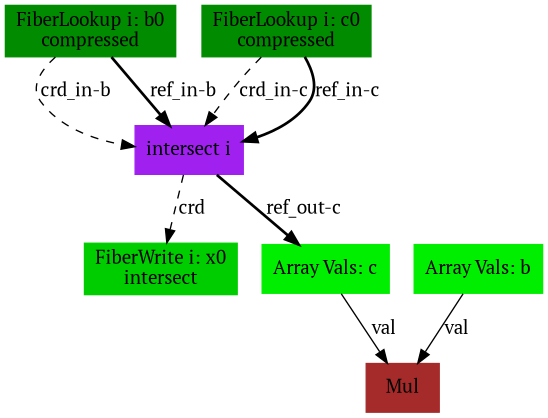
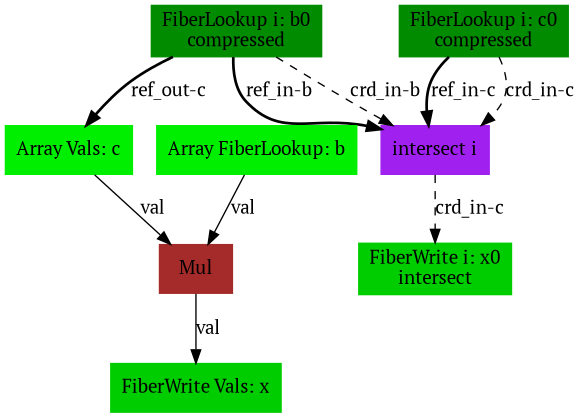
edge "intersect i" -> "Array Vals: c": now "FiberLookup i: b0 compressed" -> "Array Vals: c"
edge "intersect i" -> "FiberWrite i: x0 intersect": label "crd" -> "crd_in-c"
node "Array Vals: b": label "Array Vals: b" -> "Array FiberLookup: b"
node "FiberWrite Vals: x": added
